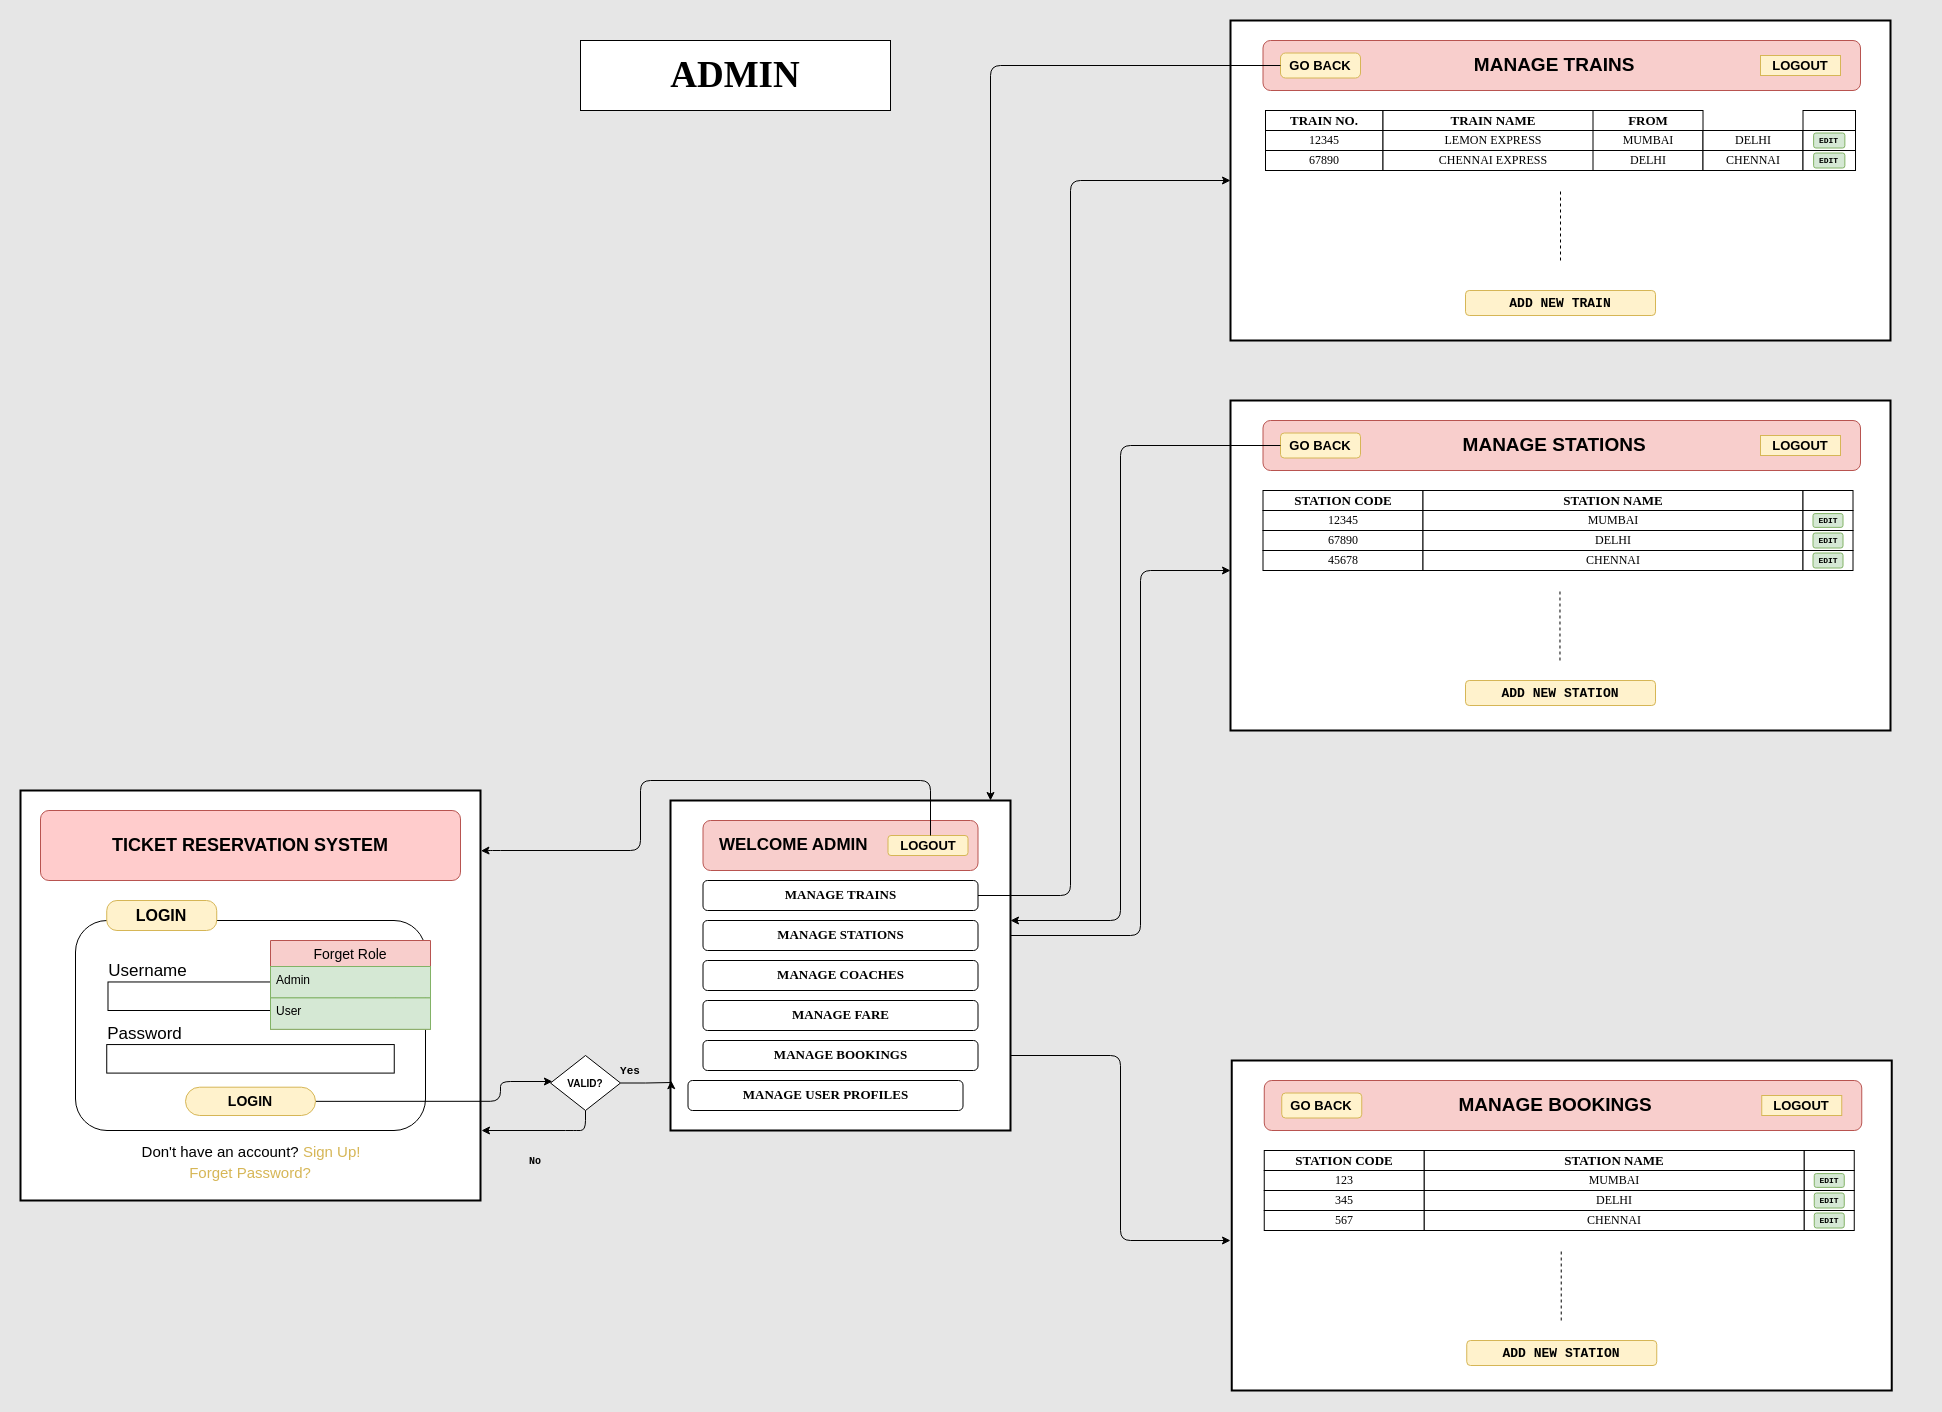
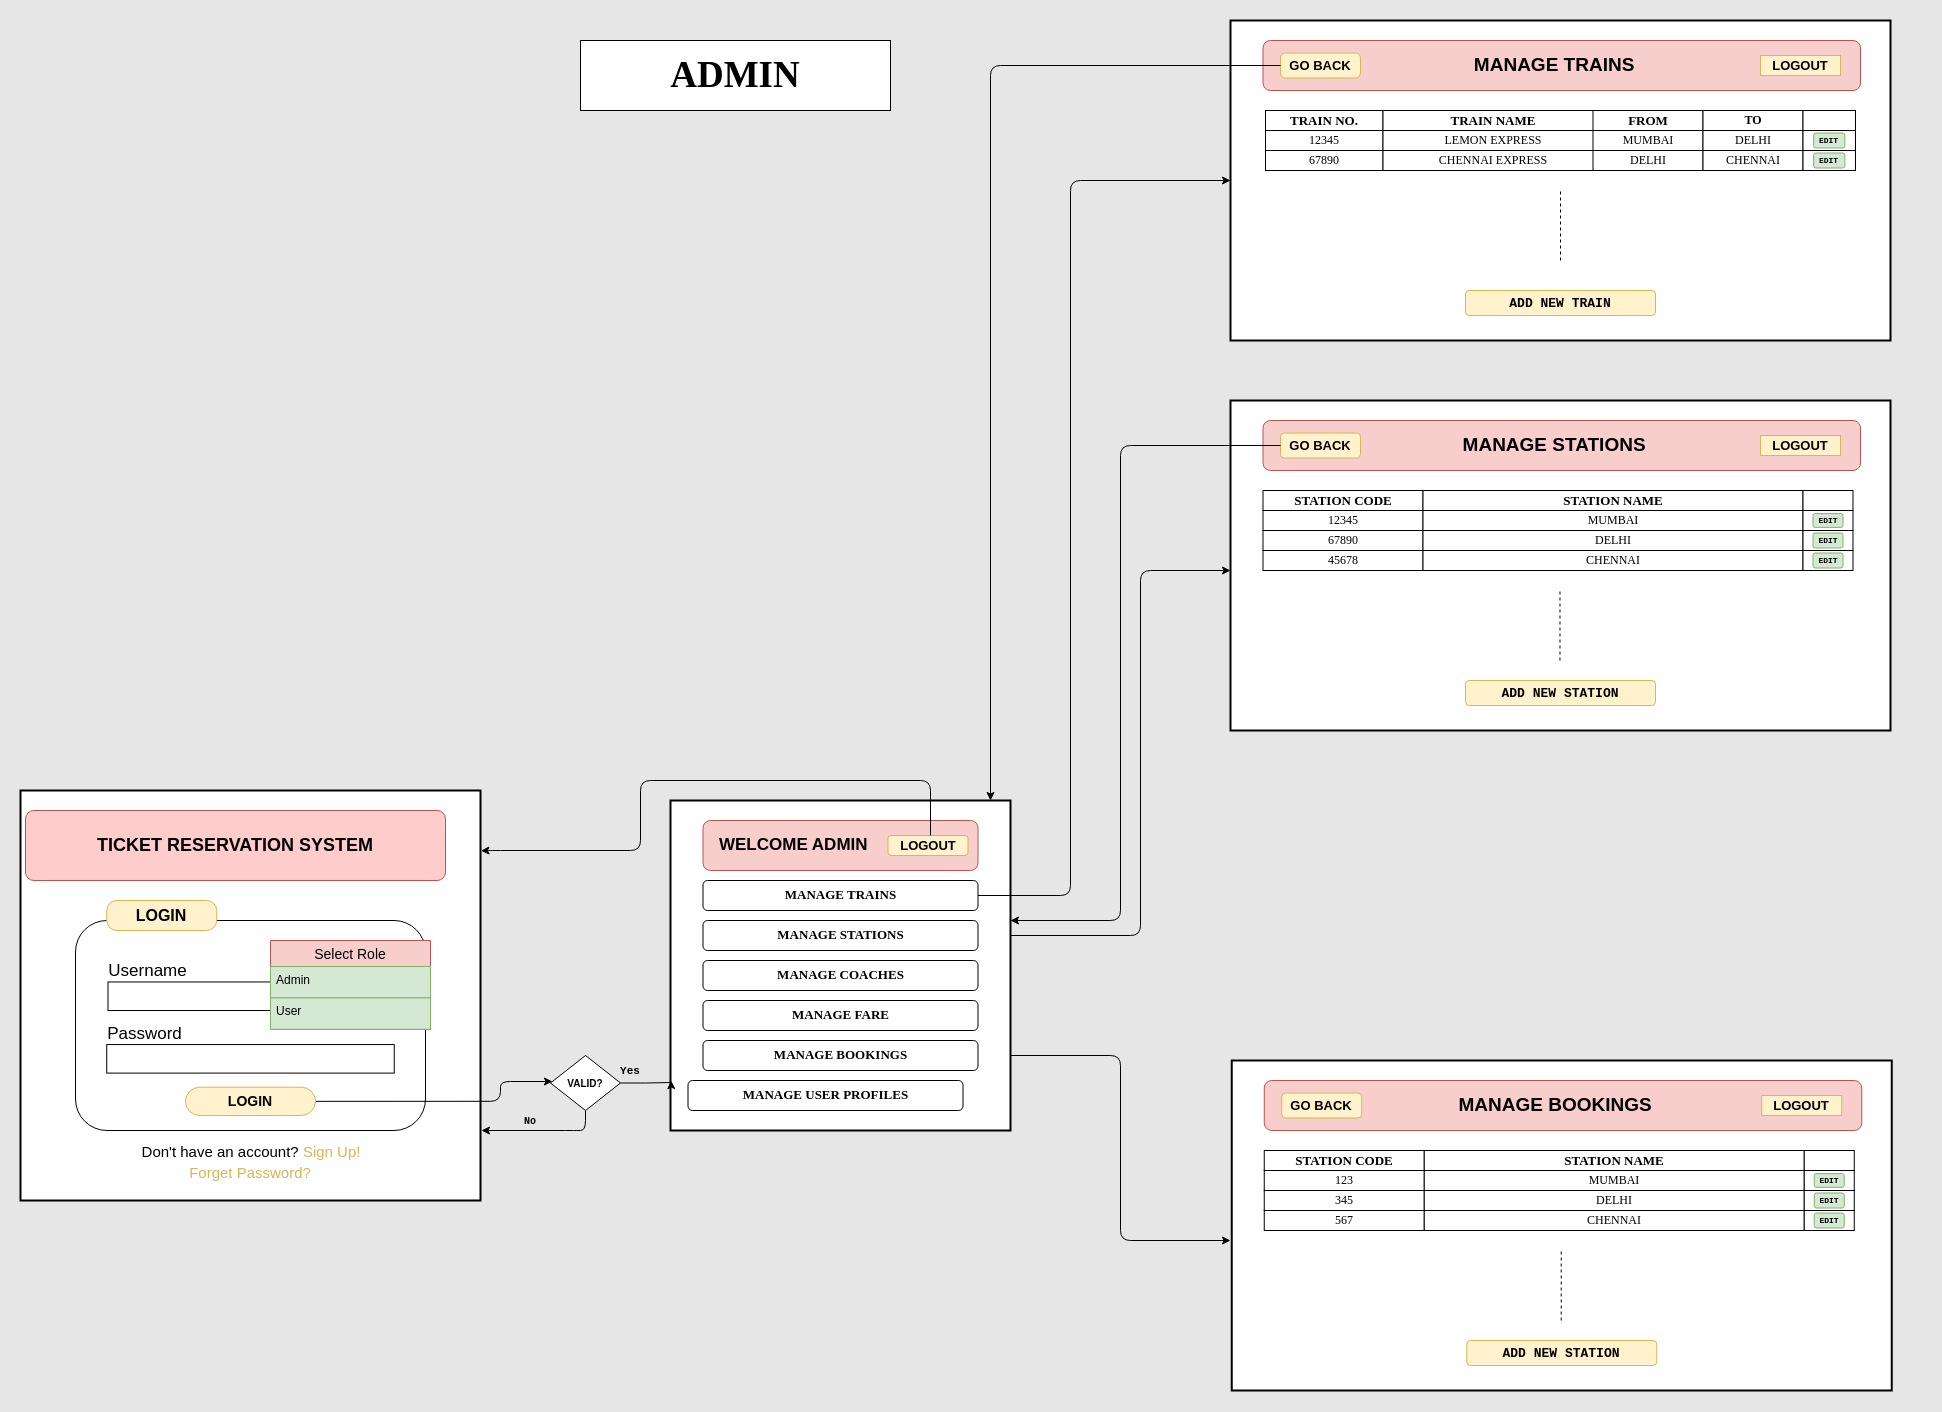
node "TO": added
node "TICKET RESERVATION SYSTEM": moved (251, 846) -> (236, 846)
node "Forget Role": label "Forget Role" -> "Select Role"
node "No": moved (536, 1161) -> (531, 1121)
